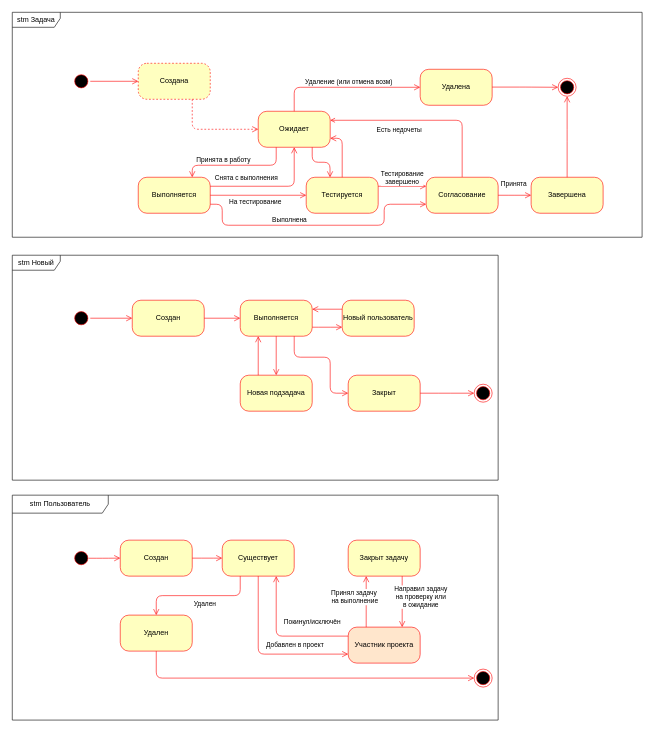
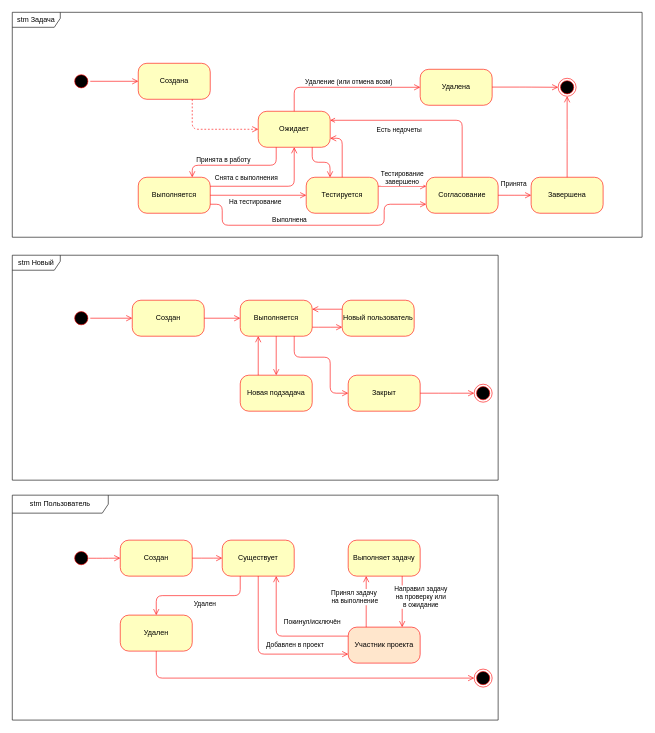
node "Создана": style dashed -> solid
node "Закрыт задачу": label "Закрыт задачу" -> "Выполняет задачу"
